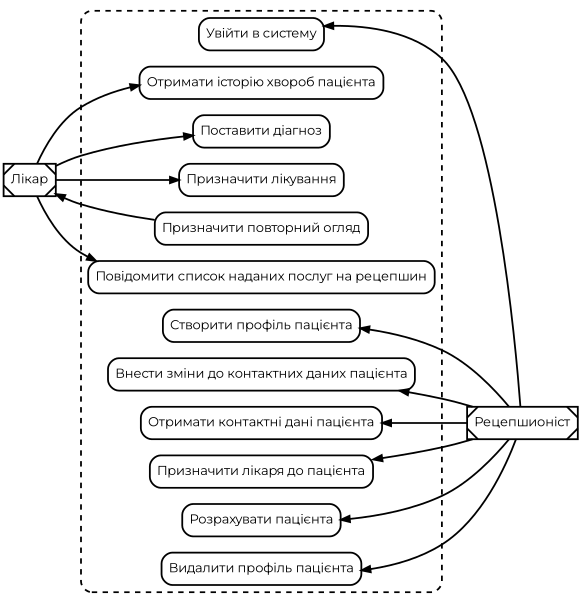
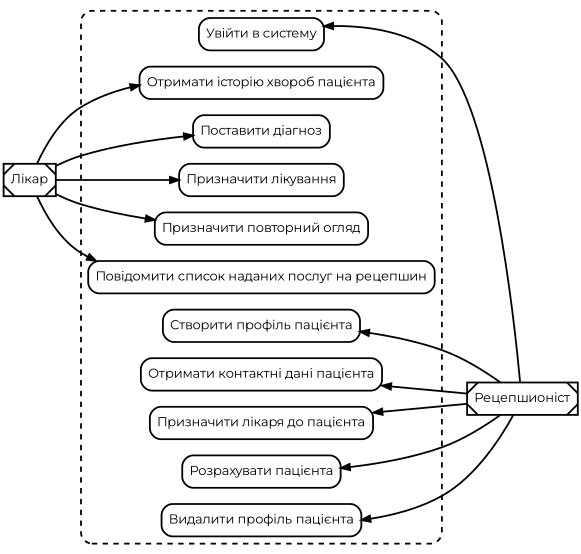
edge "Призначити повторний огляд" -> "Лікар": reversed
node "Внести зміни до контактних даних пацієнта": removed
